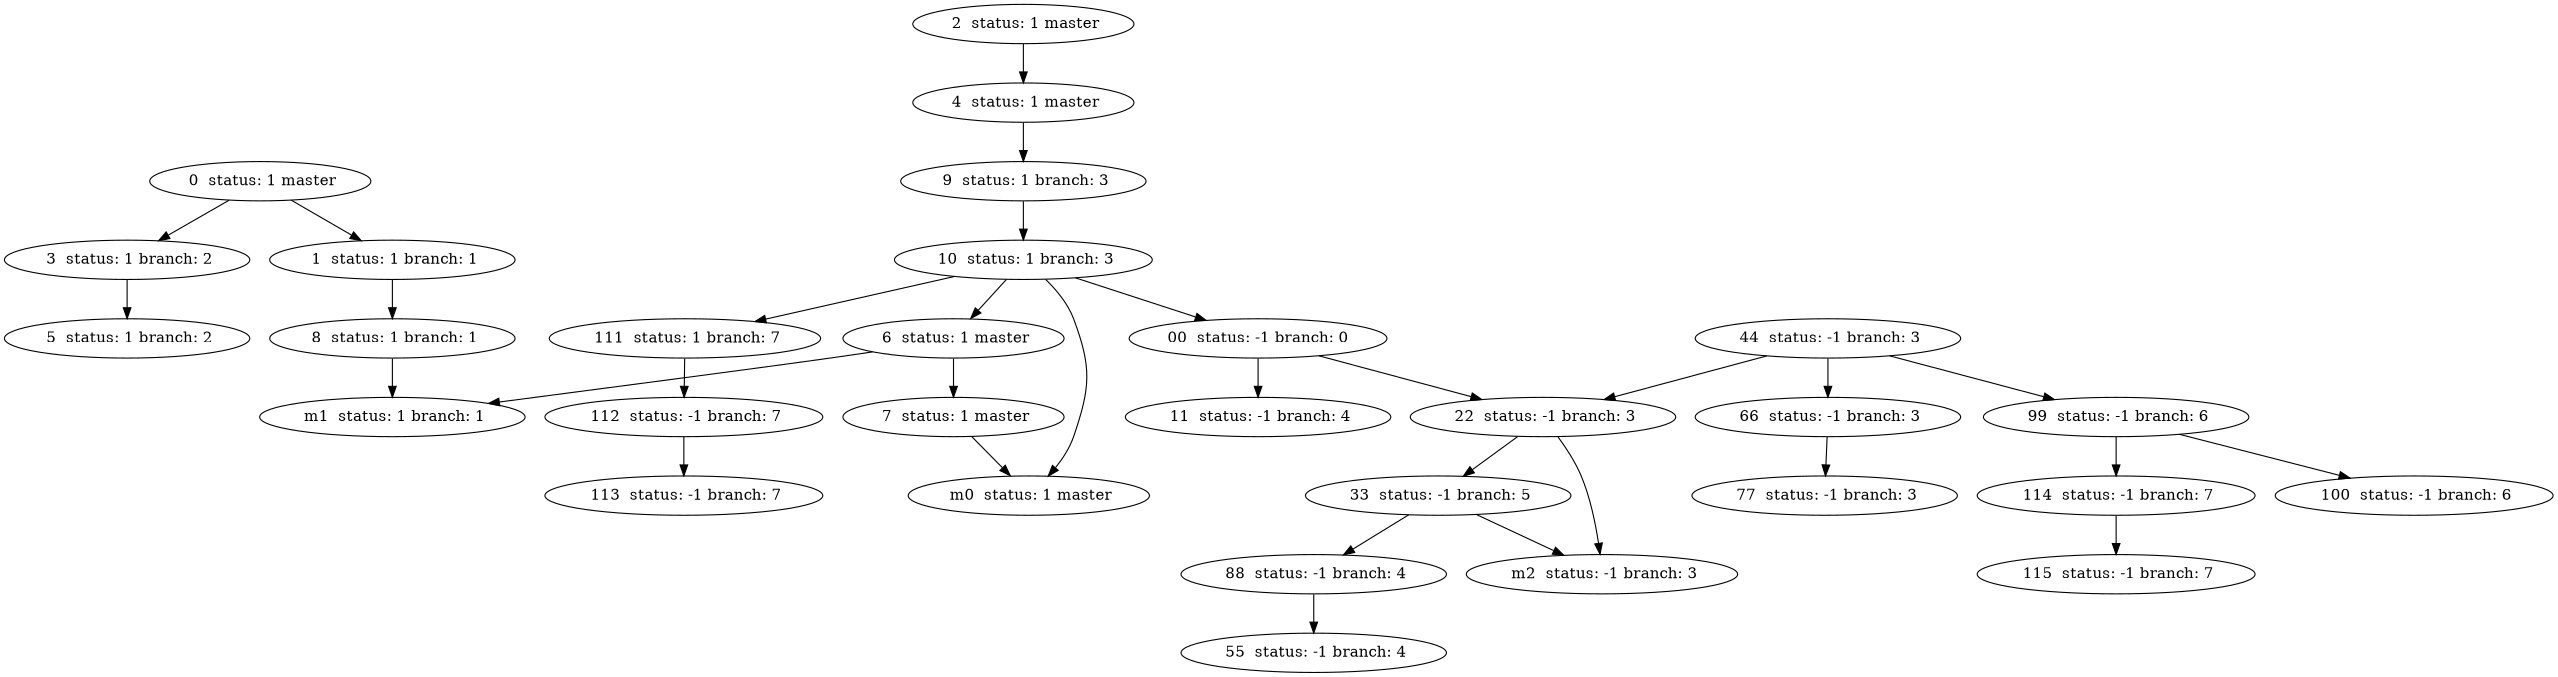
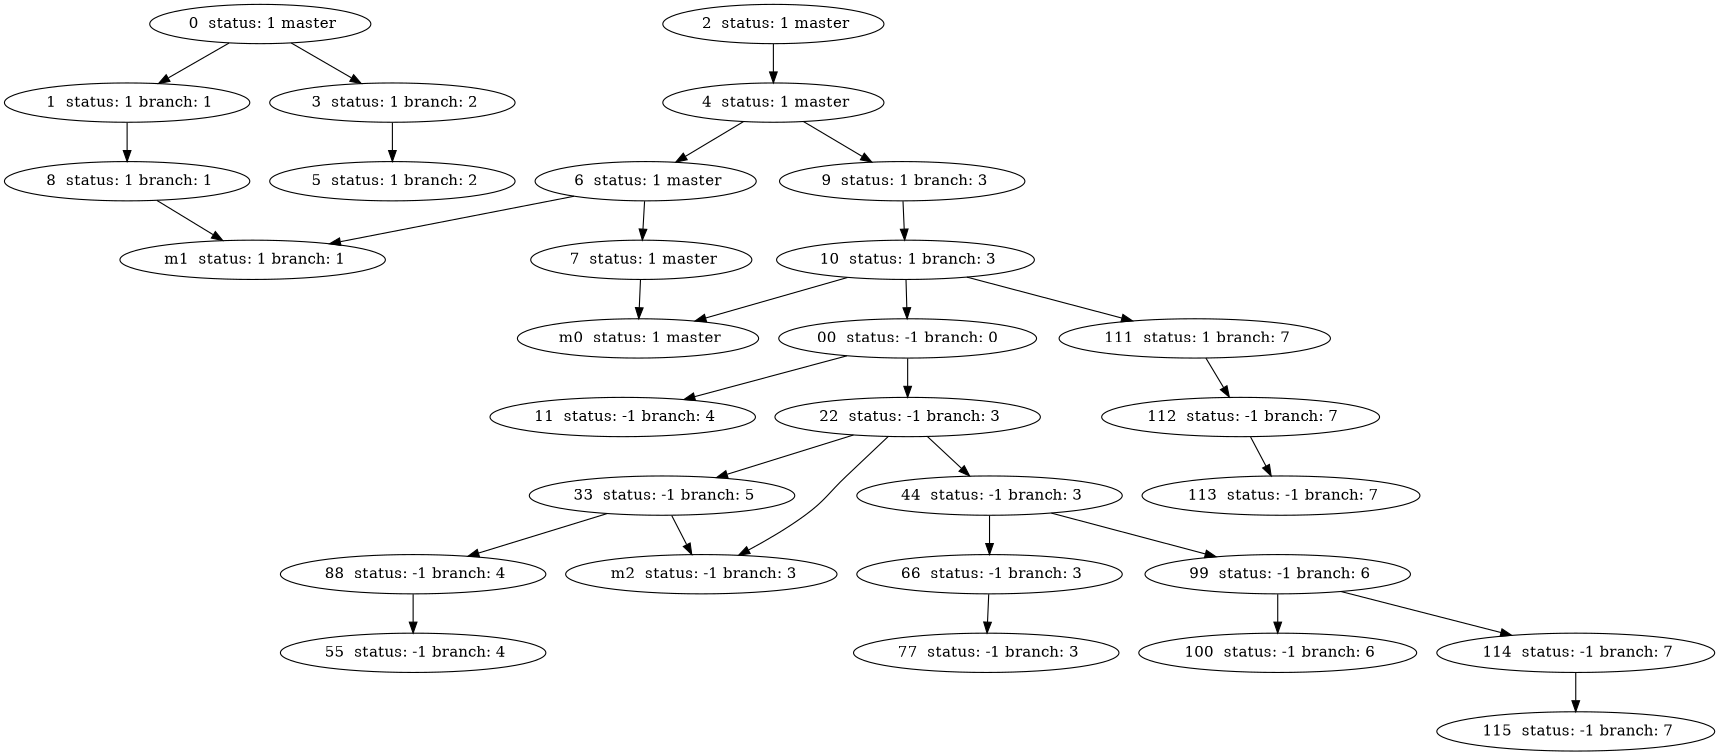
edge "10  status: 1 branch: 3" -> "6  status: 1 master": now "4  status: 1 master" -> "6  status: 1 master"
edge "44  status: -1 branch: 3" -> "22  status: -1 branch: 3": reversed
